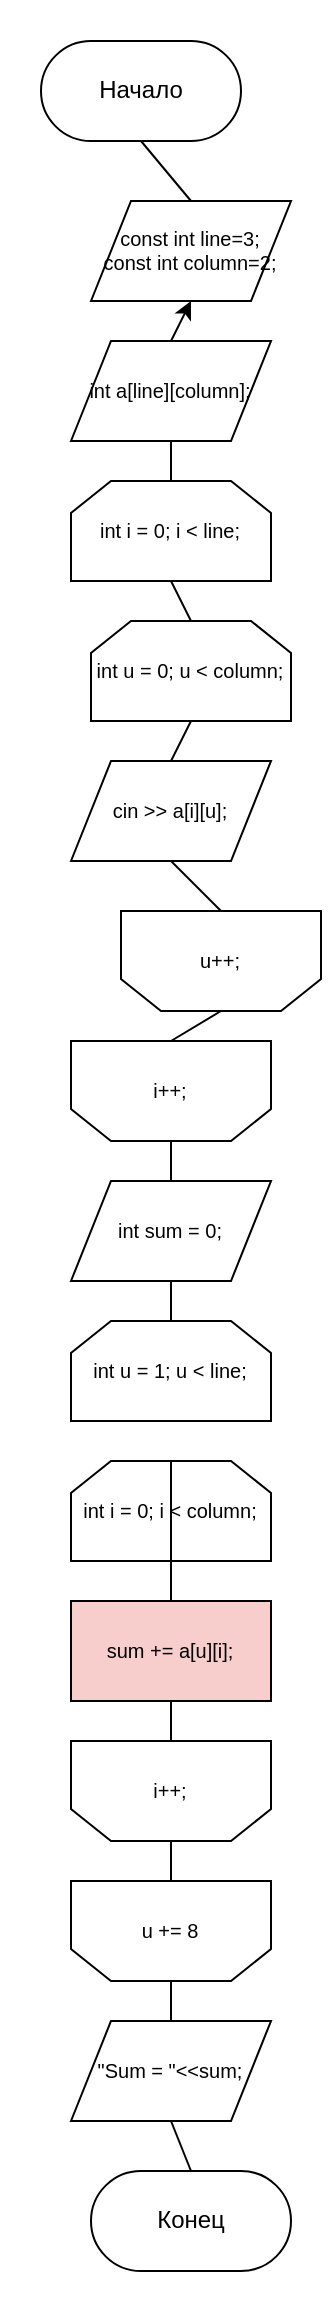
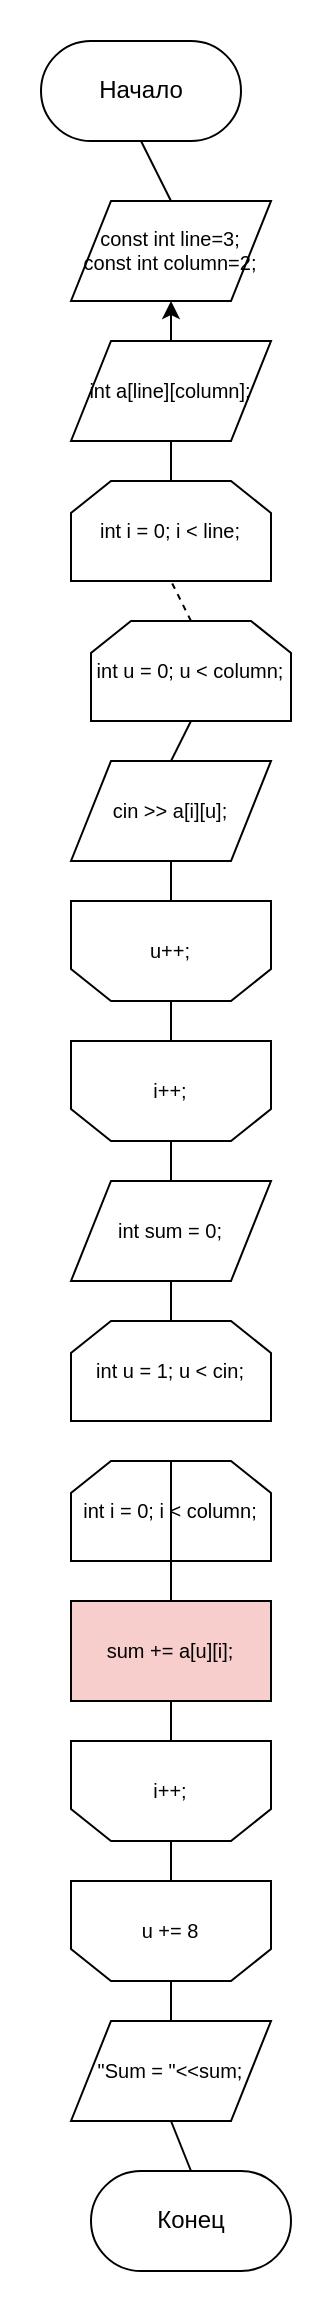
node "const int line=3; const int column=2;": moved (191, 251) -> (171, 251)
edge "int i = 0; i < line;" -- "int u = 0; u < column;": style solid -> dashed
node "u++;": moved (221, 961) -> (171, 951)
node "int u = 1; u < line;": label "int u = 1; u < line;" -> "int u = 1; u < cin;"
